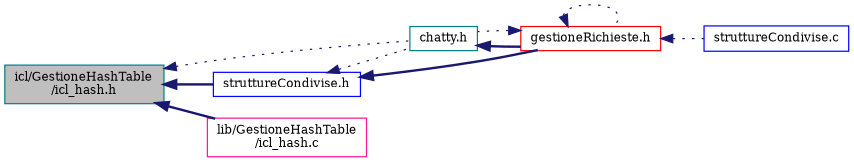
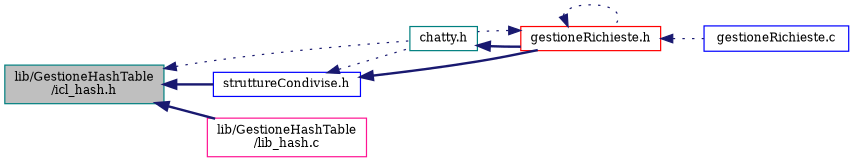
node "struttureCondivise.c": label "struttureCondivise.c" -> "gestioneRichieste.c"
node "icl/GestioneHashTable /icl_hash.h": label "icl/GestioneHashTable /icl_hash.h" -> "lib/GestioneHashTable /icl_hash.h"
node "lib/GestioneHashTable /icl_hash.c": label "lib/GestioneHashTable /icl_hash.c" -> "lib/GestioneHashTable /lib_hash.c"
